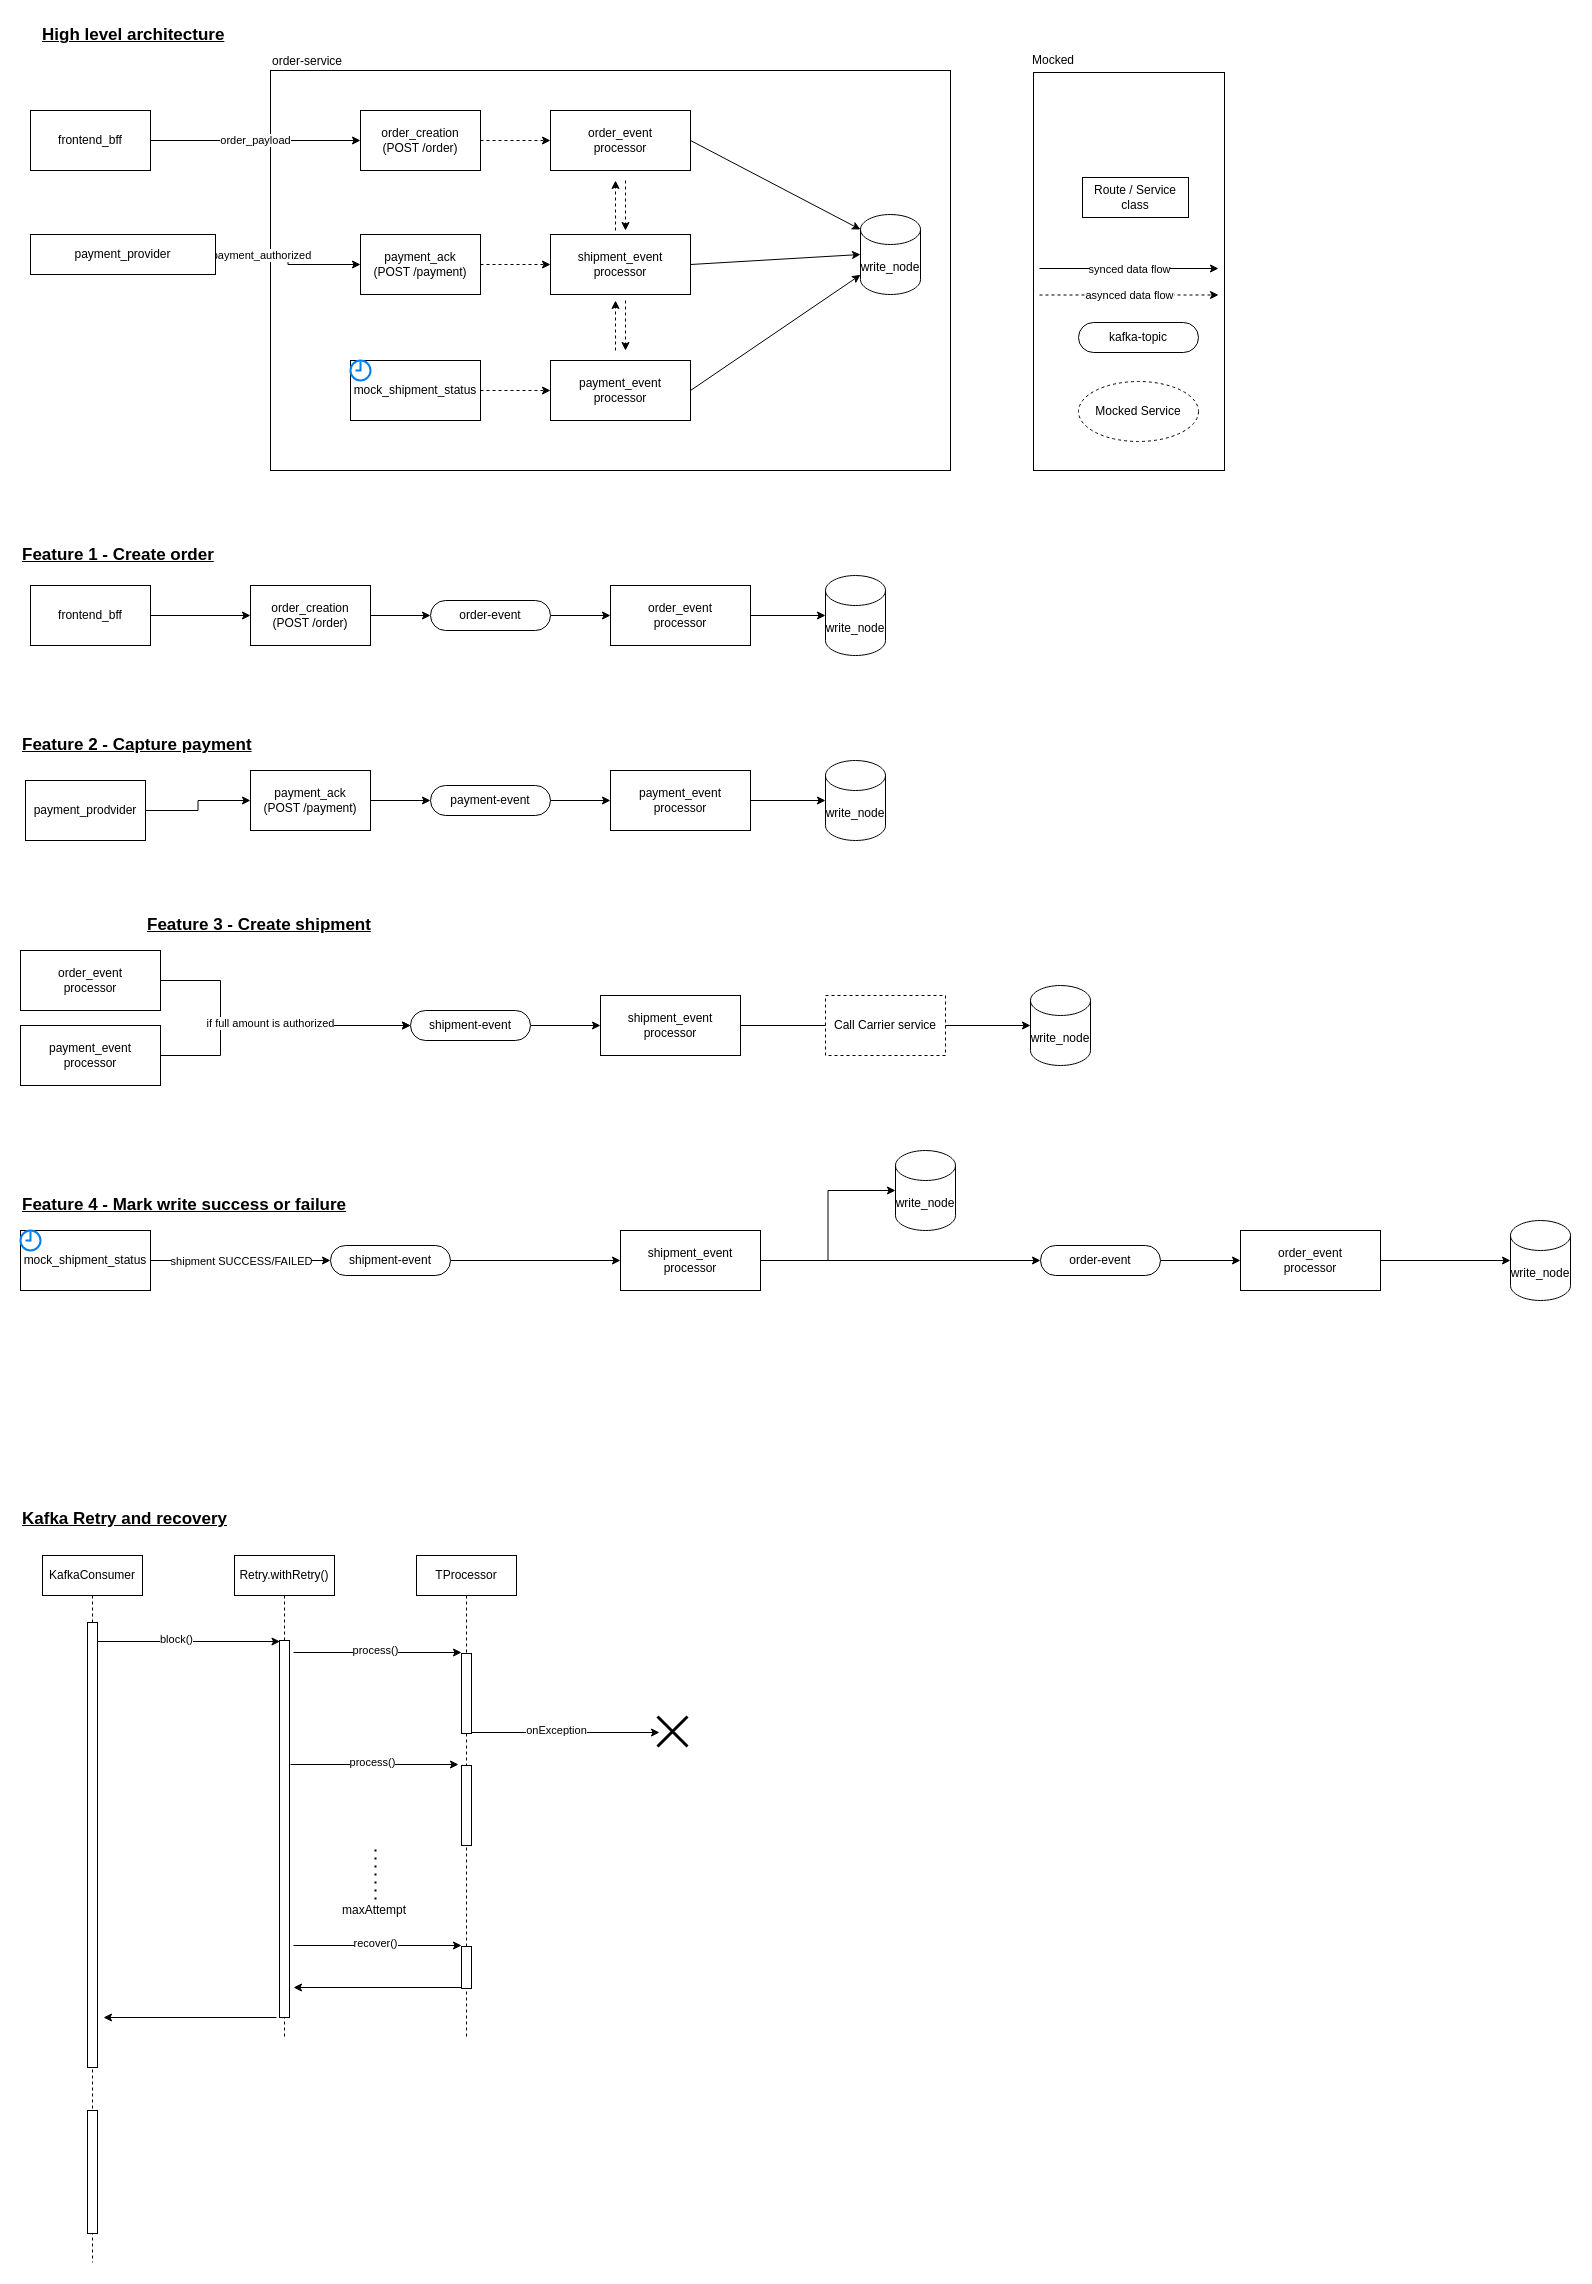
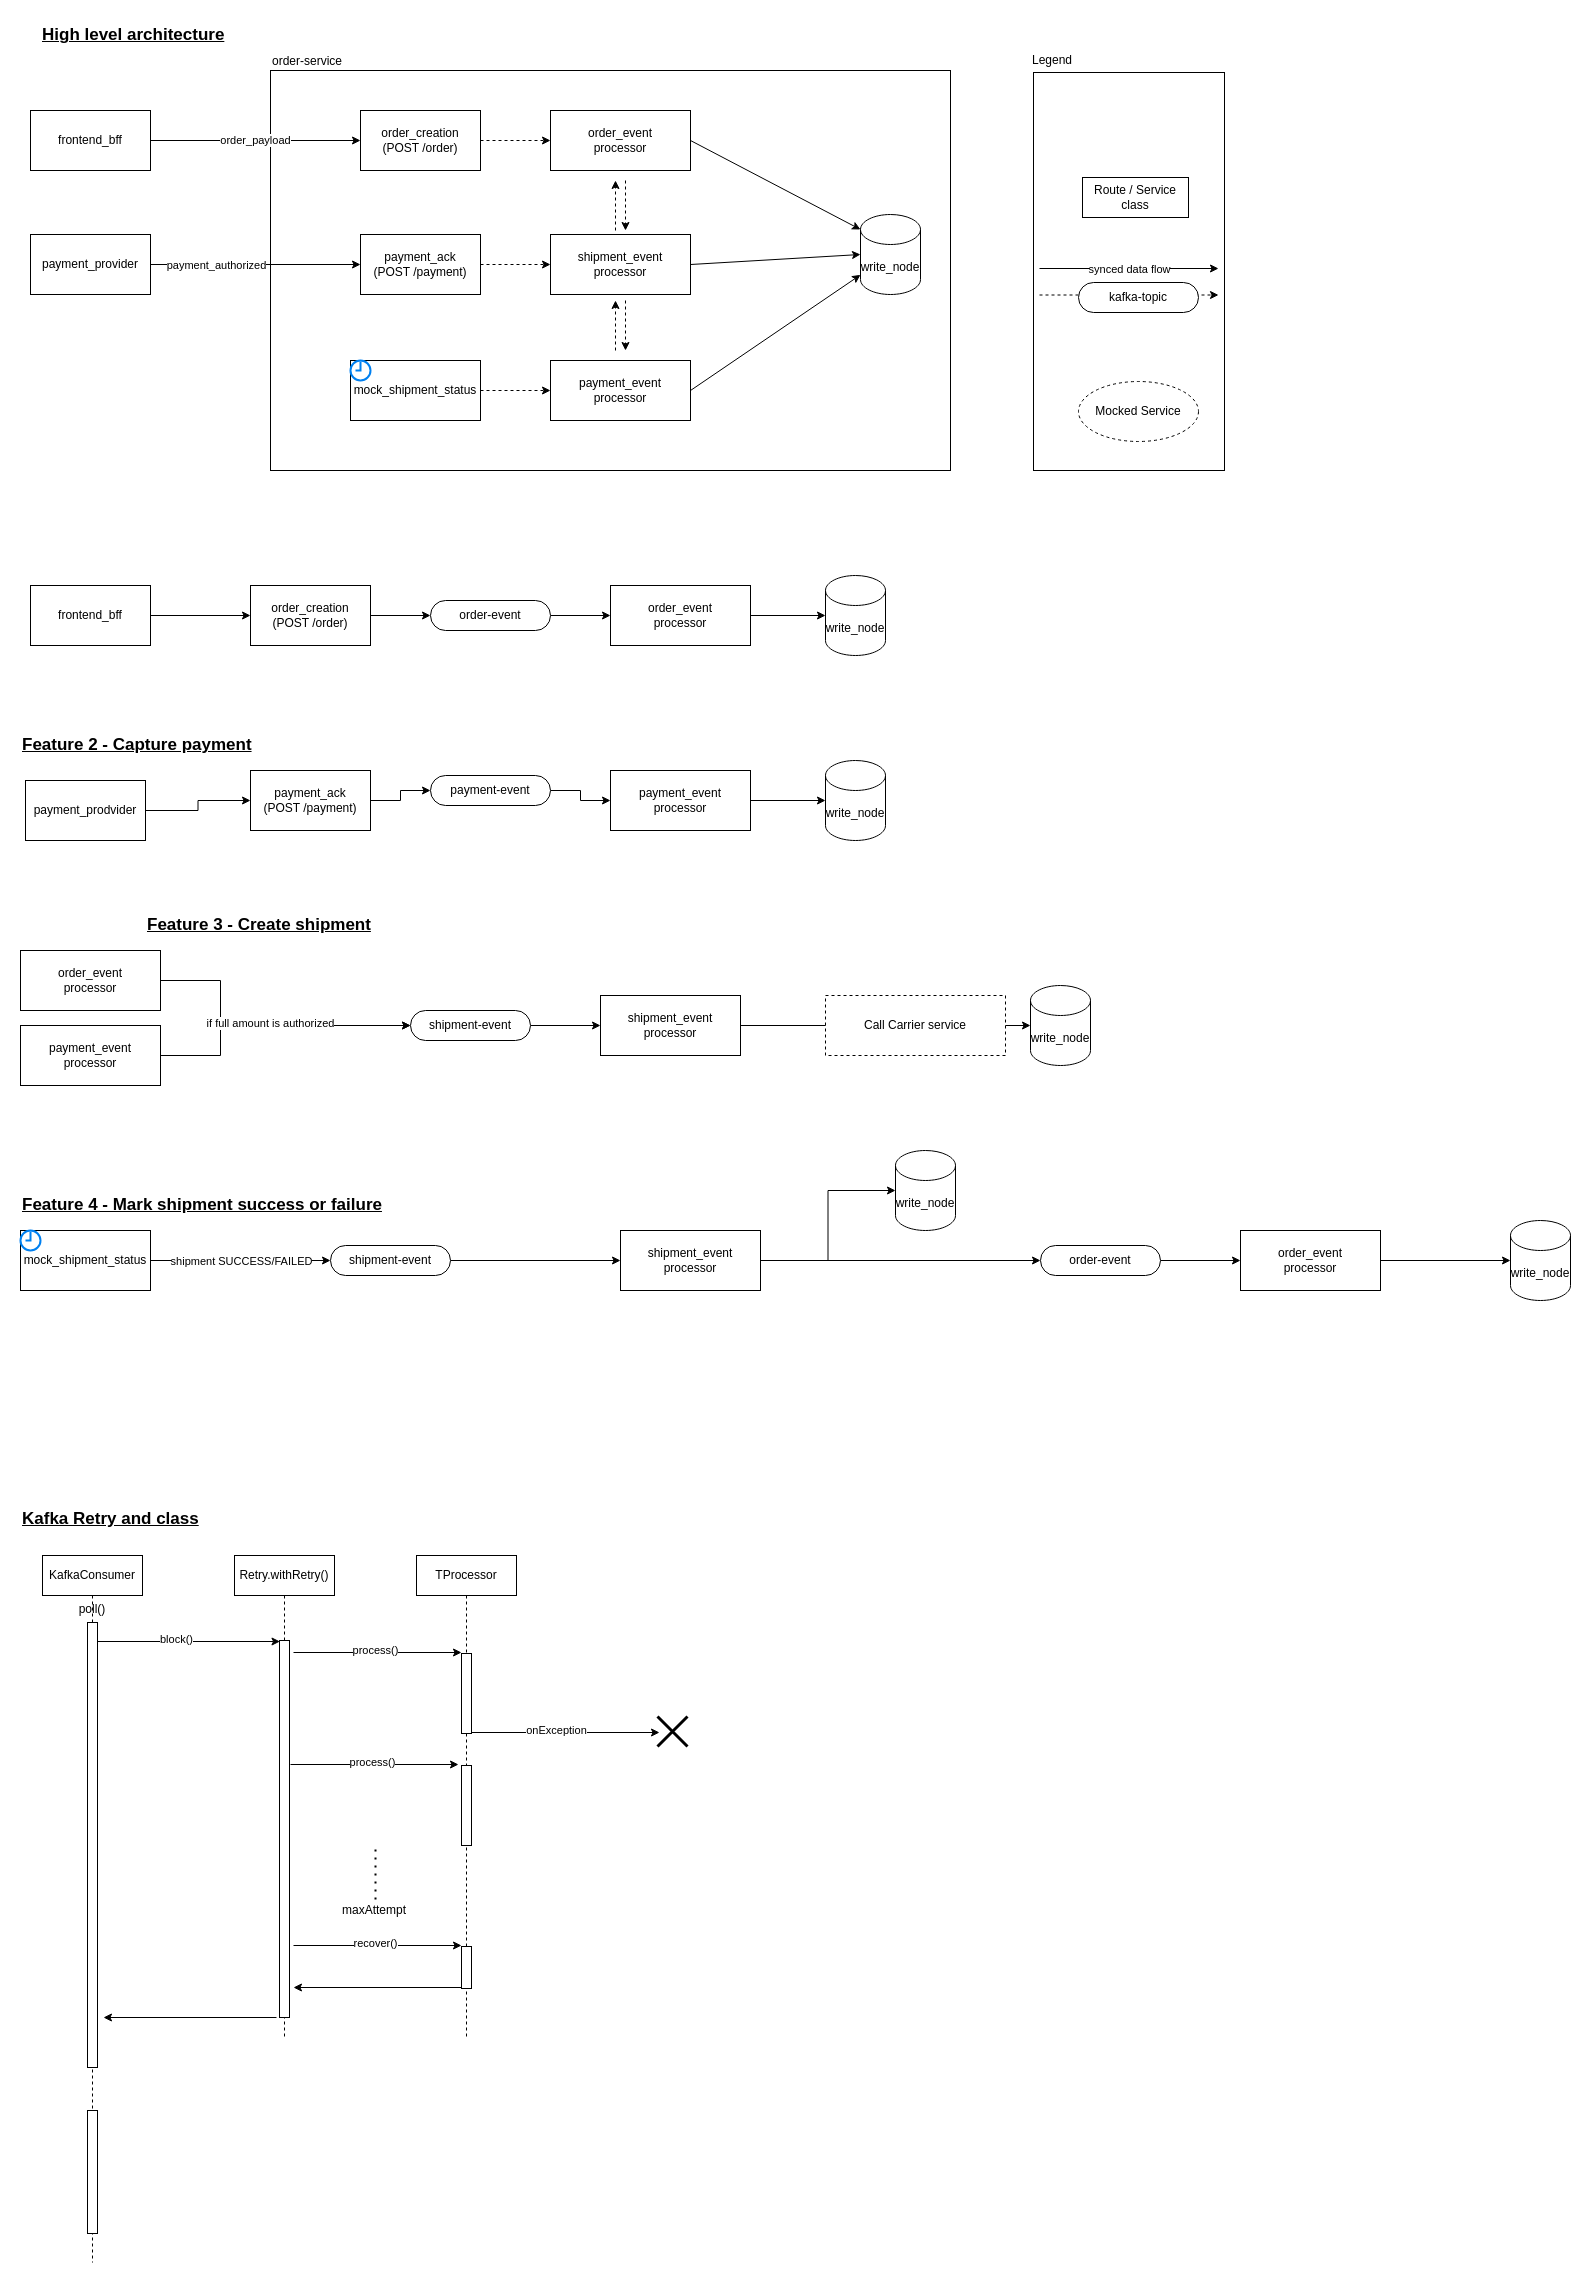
node "Mocked": label "Mocked" -> "Legend"
node "payment_provider": size 185x40 -> 120x60
node "kafka-topic": moved (1139, 338) -> (1139, 298)
node "Feature 1 - Create order": removed
node "payment-event": moved (491, 801) -> (491, 791)
node "Call Carrier service": size 120x60 -> 180x60
node "Feature 4 - Mark write success or failure": label "Feature 4 - Mark write success or failure" -> "Feature 4 - Mark shipment success or failure"
node "Kafka Retry and recovery": label "Kafka Retry and recovery" -> "Kafka Retry and class"
node "poll()": added
